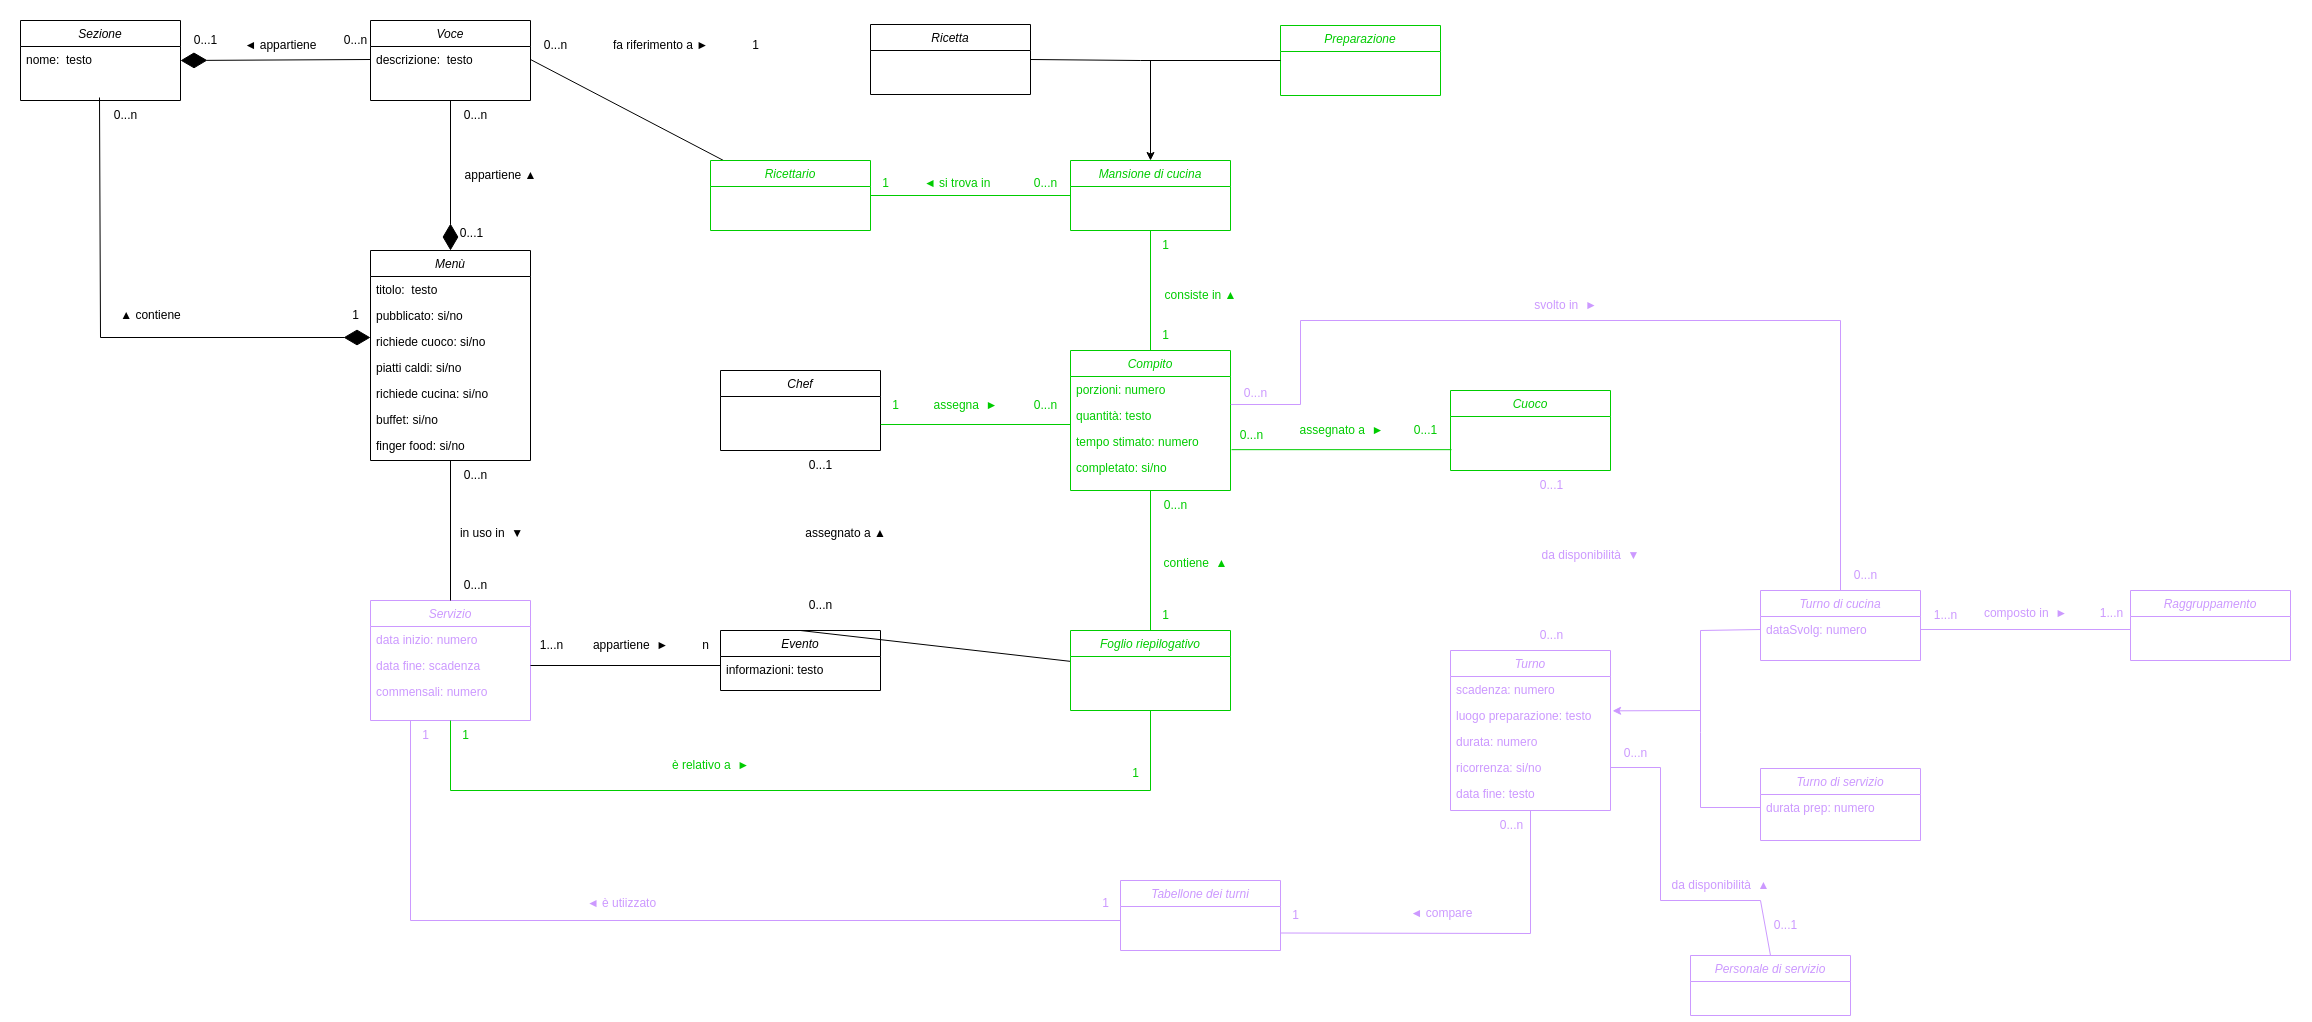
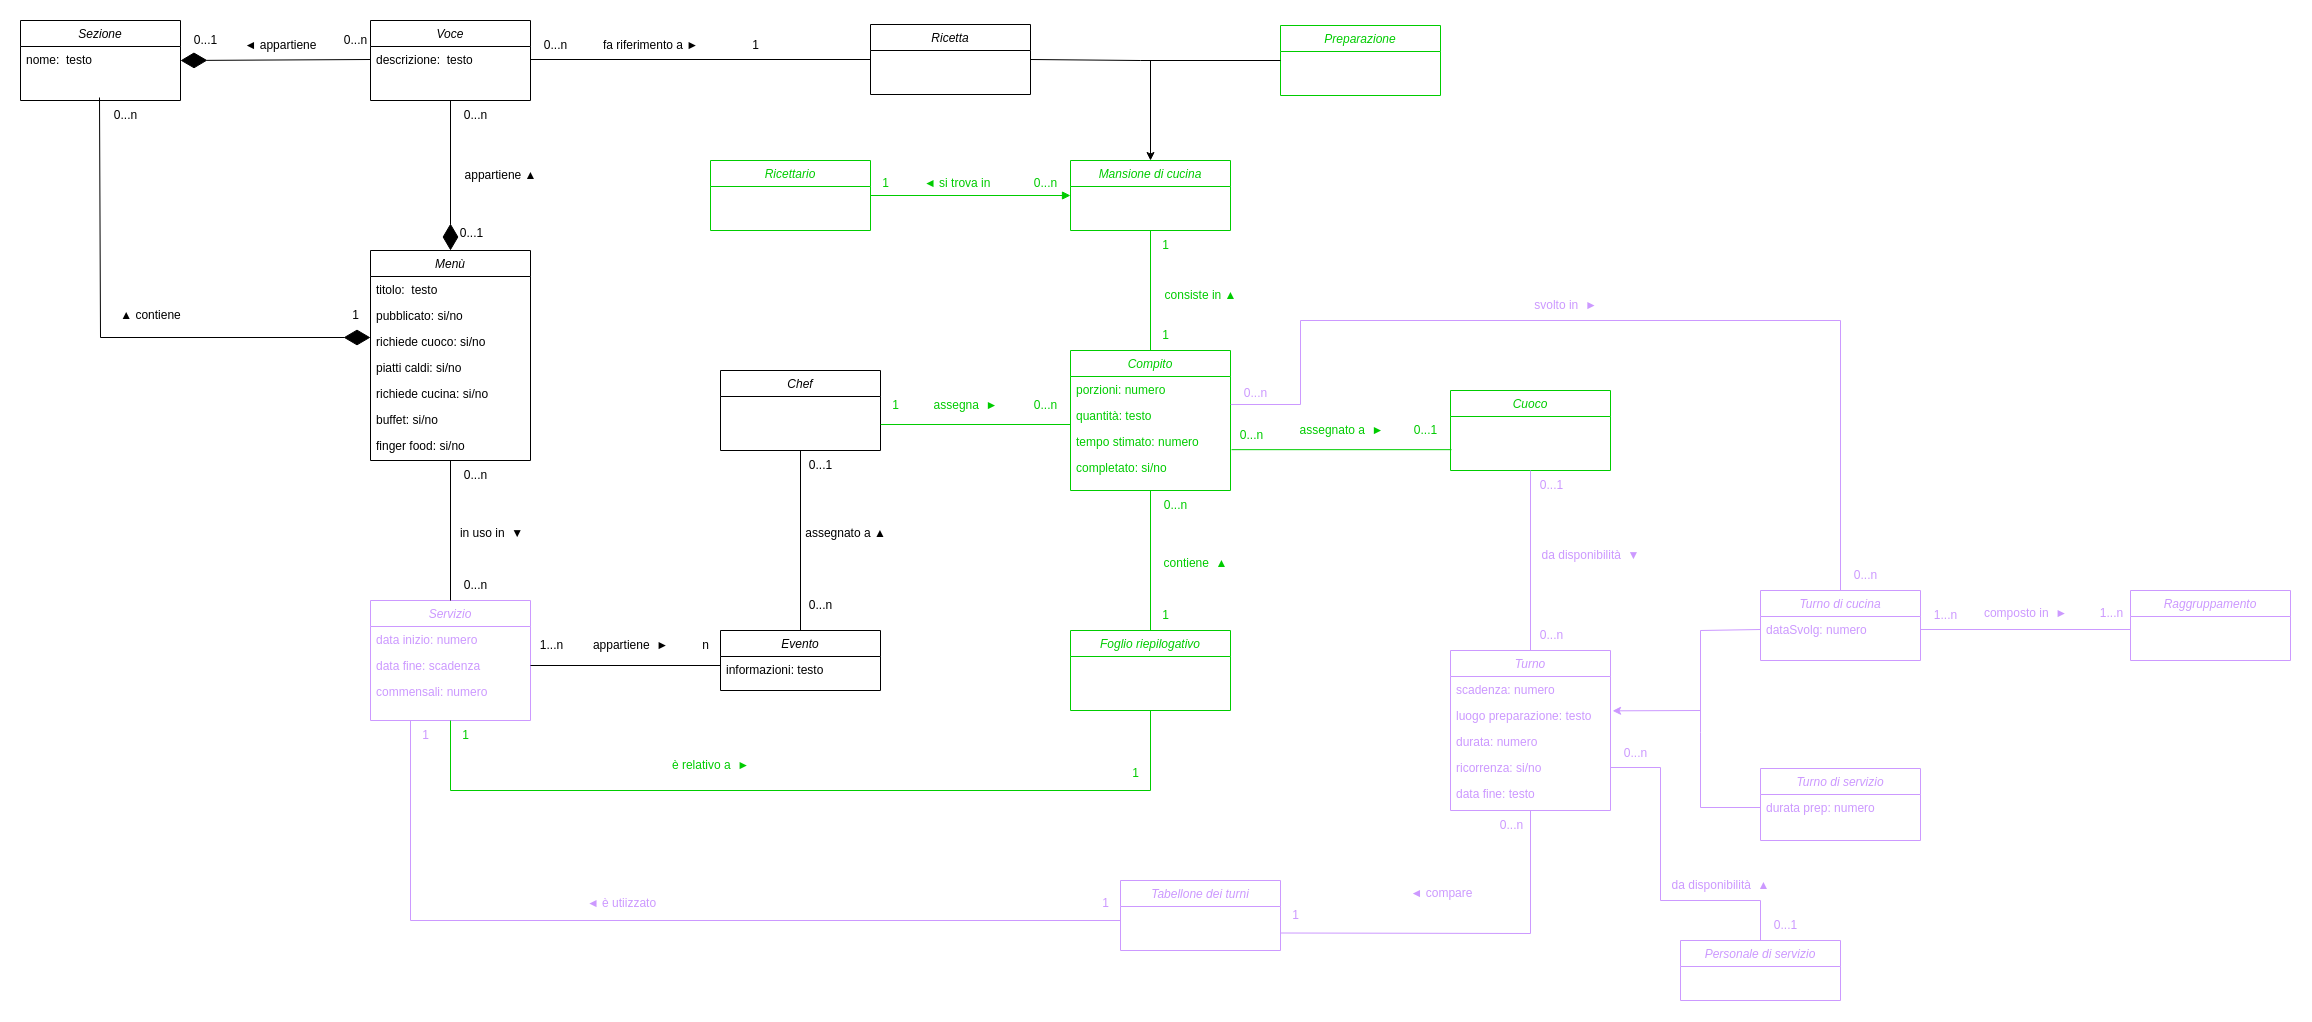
node "fa riferimento a ►": moved (661, 46) -> (651, 46)
edge "descrizione: testo" -- "Ricettario": now "descrizione: testo" -- "Ricetta"
edge "Ricettario" -- "Mansione di cucina": arrowhead none -> block
edge "Cuoco" -- "Turno": added
edge "Evento" -- "Foglio riepilogativo": now "Evento" -- "Chef"
node "◄ compare": moved (1442, 914) -> (1442, 894)
node "Personale di servizio": moved (1771, 986) -> (1761, 971)
